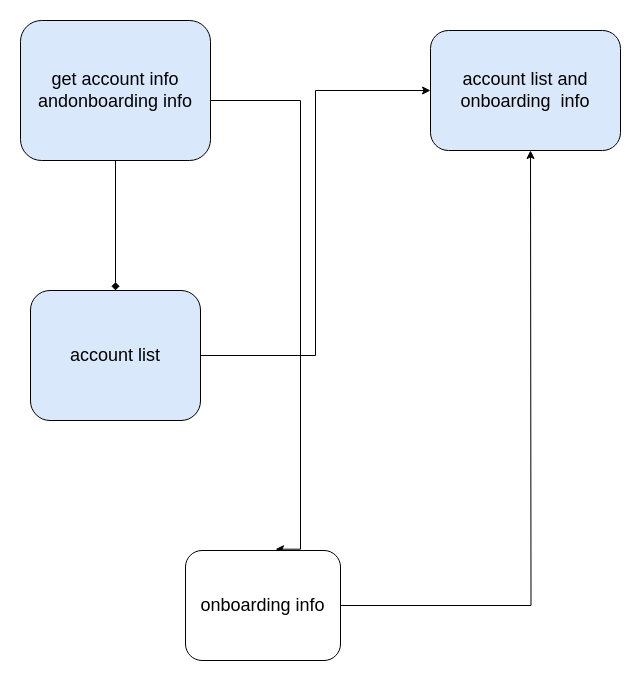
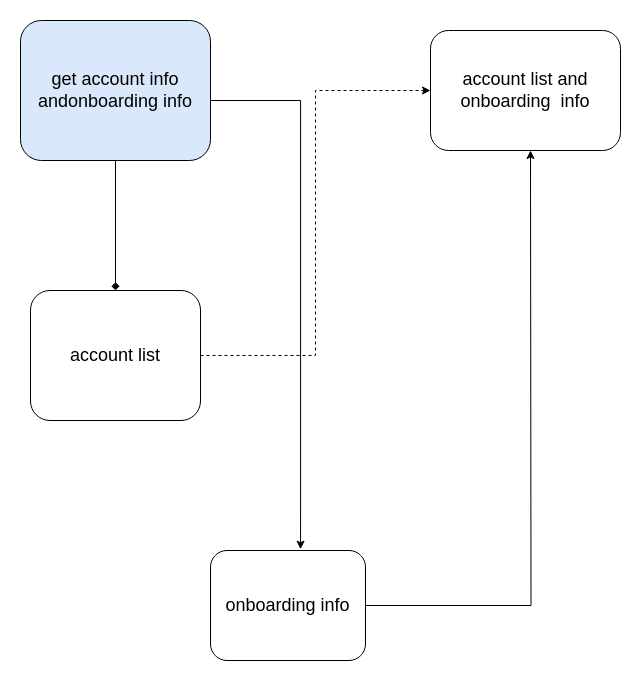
node "account list and onboarding info": fillcolor #dae8fc -> #ffffff
edge "account list" -> "account list and onboarding info": style solid -> dashed
node "account list": fillcolor #dae8fc -> #ffffff
node "onboarding info": moved (263, 606) -> (288, 606)
